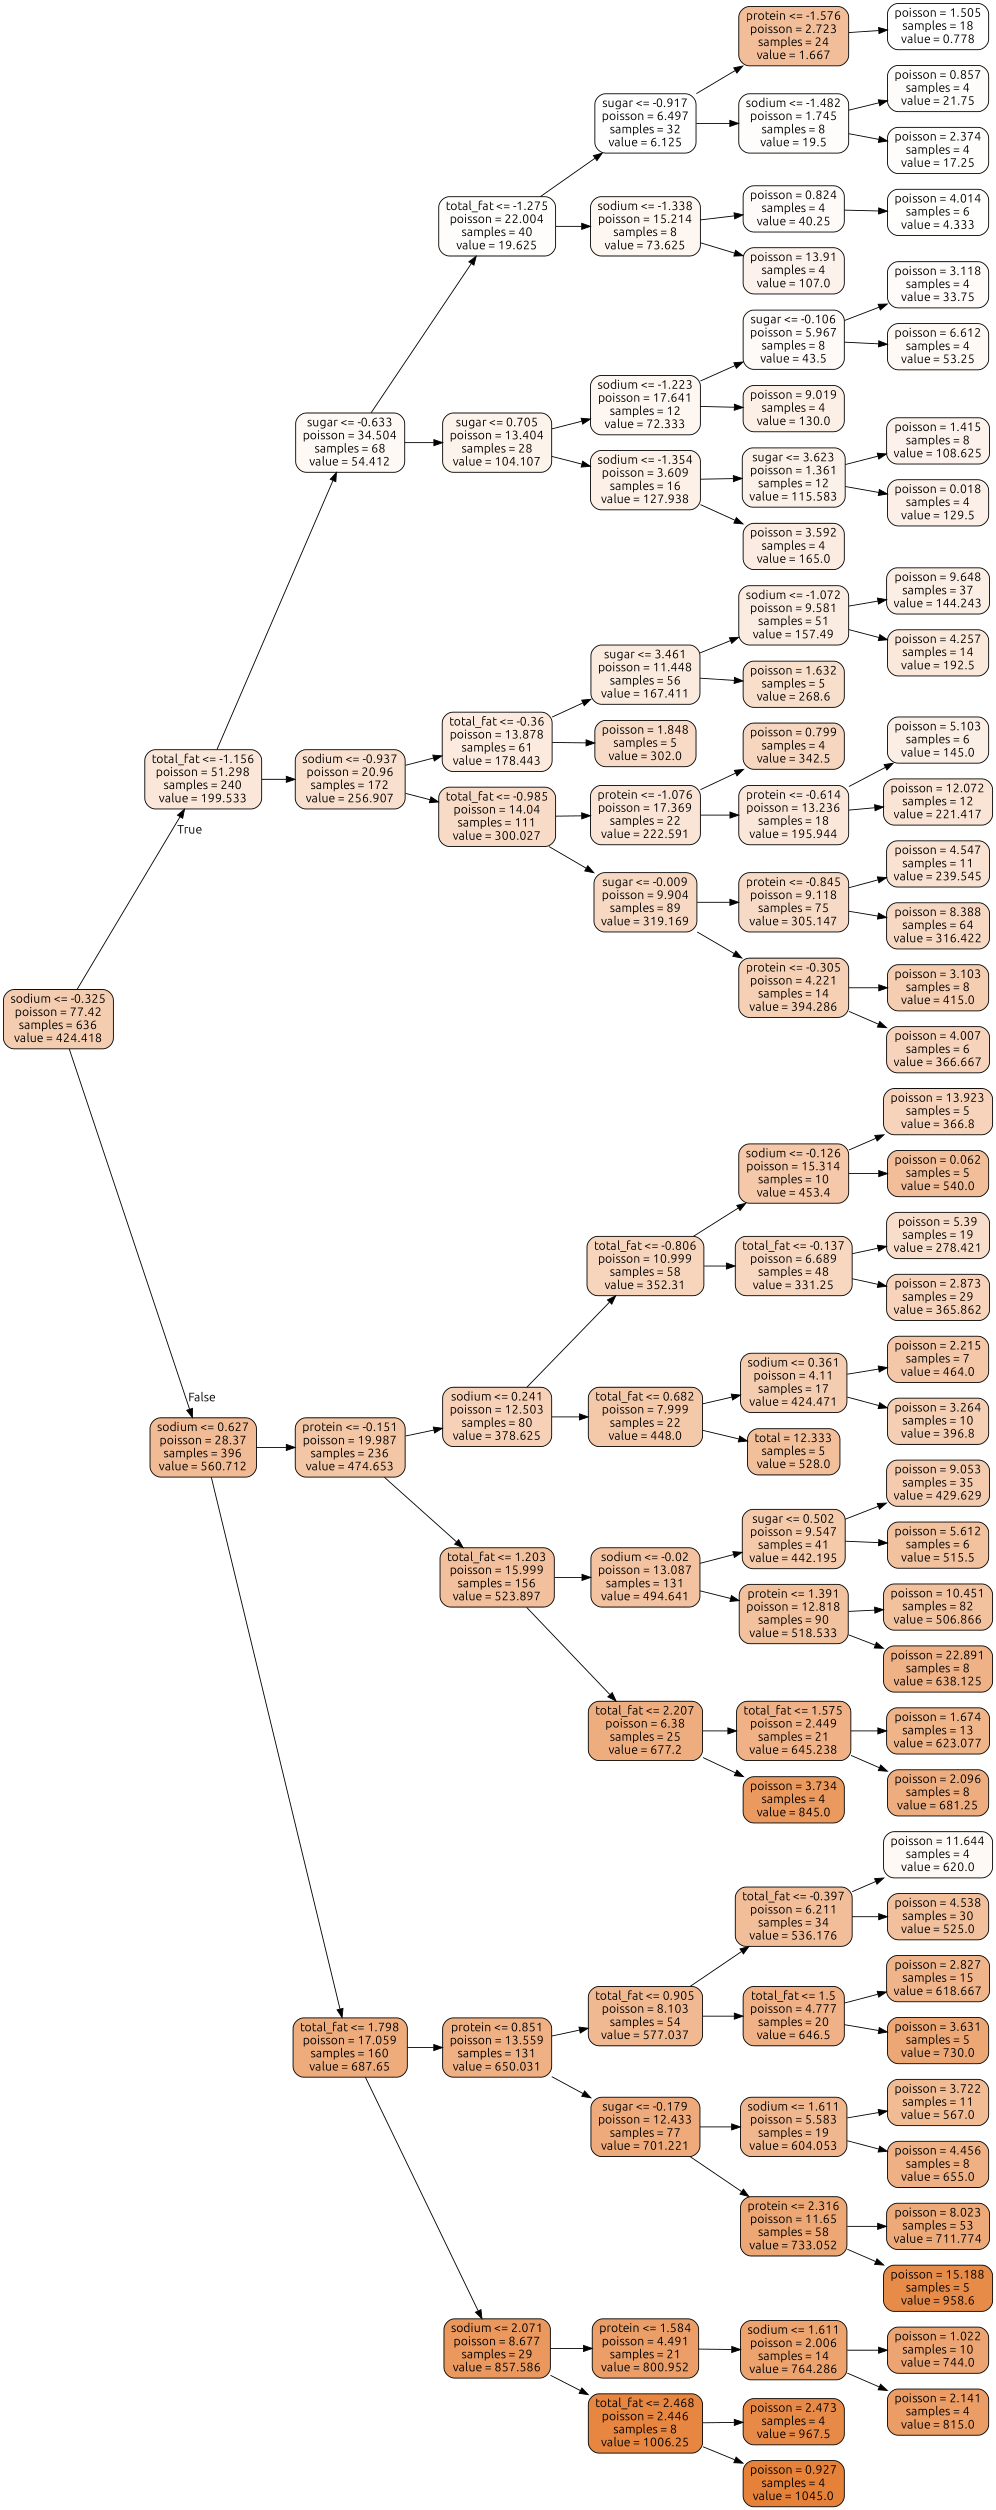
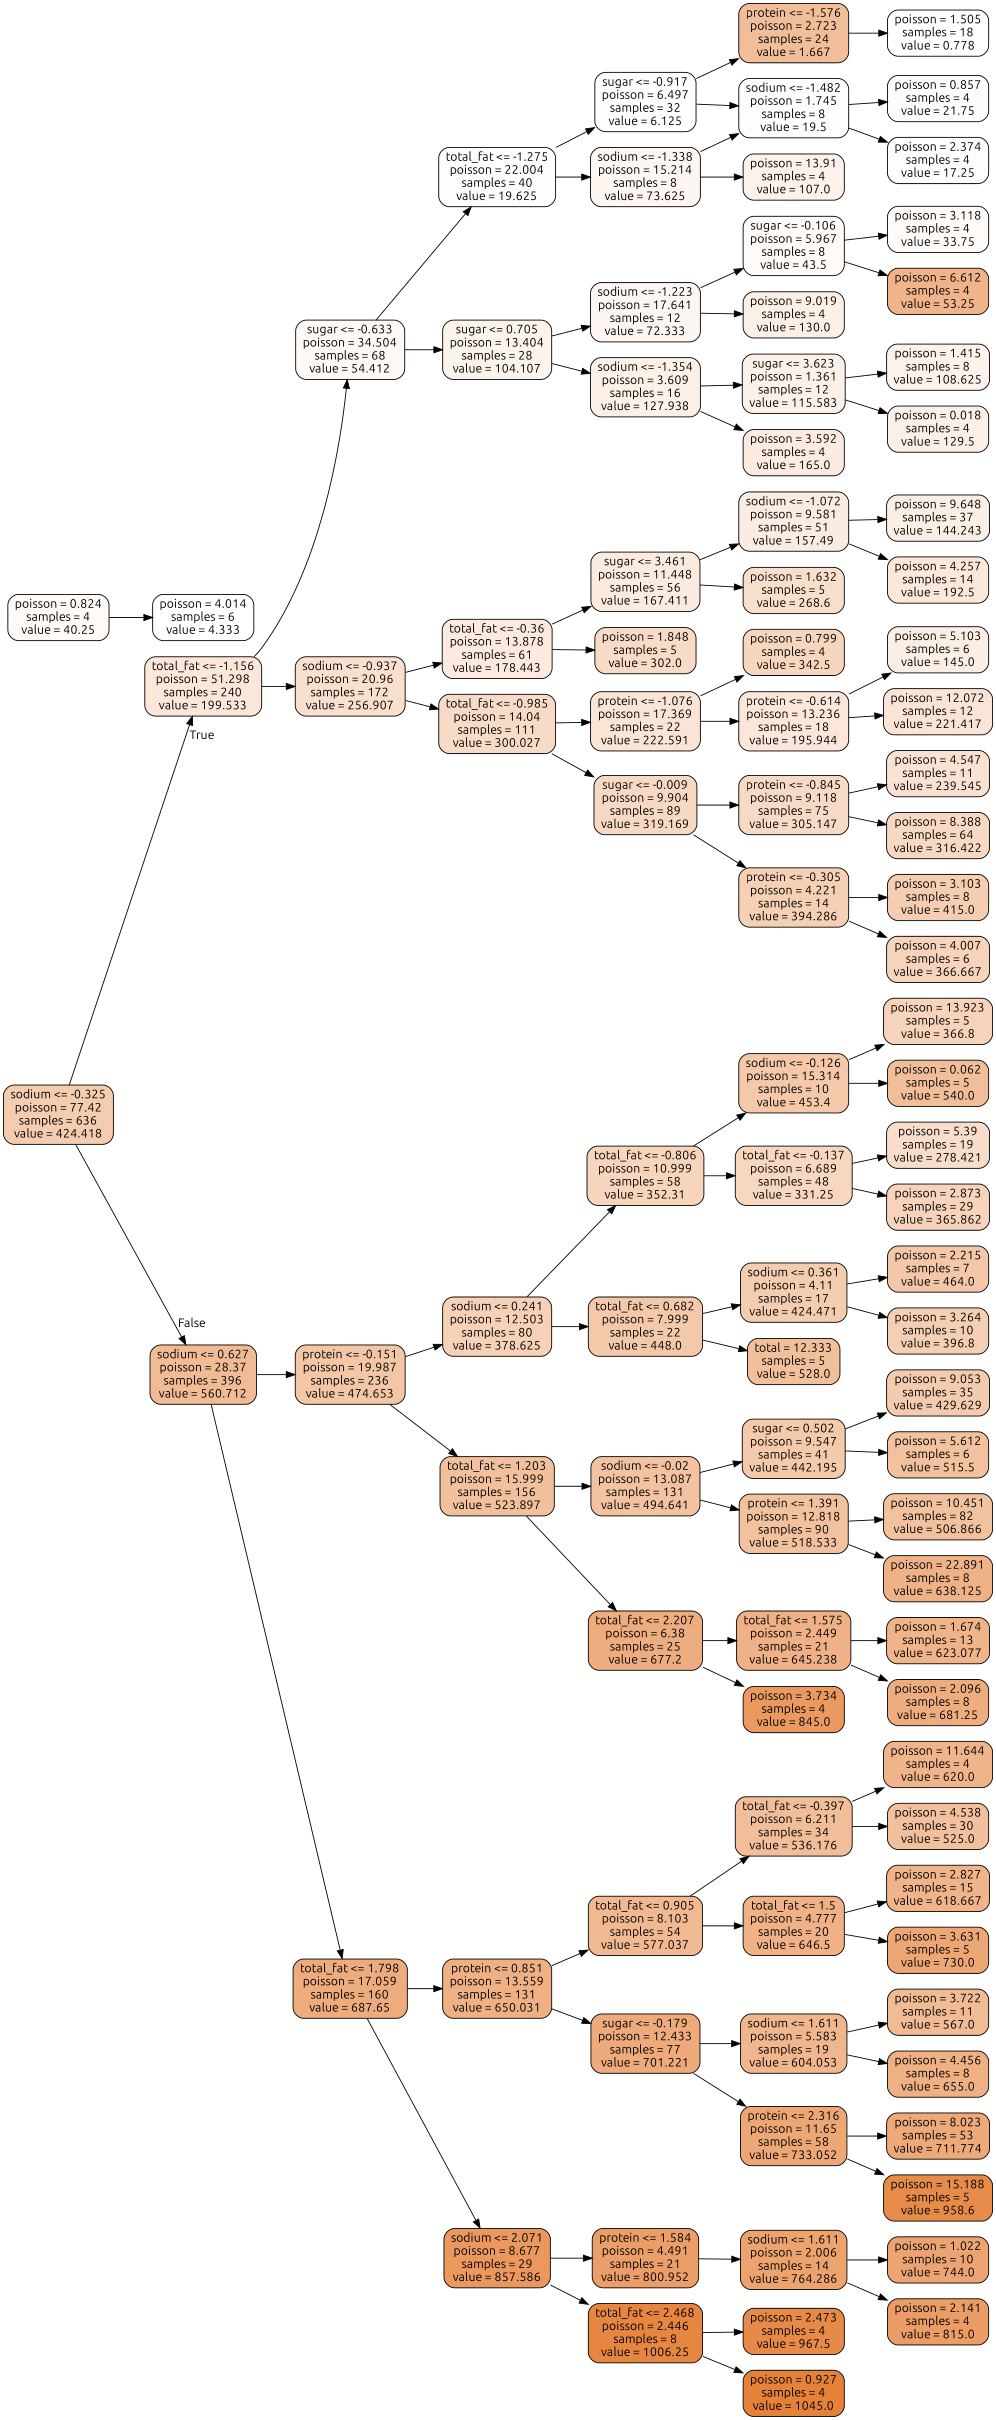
edge "sodium <= -1.338 poisson = 15.214 samples = 8 value = 73.625" -> "poisson = 0.824 samples = 4 value = 40.25": now "sodium <= -1.338 poisson = 15.214 samples = 8 value = 73.625" -> "sodium <= -1.482 poisson = 1.745 samples = 8 value = 19.5"
node "poisson = 6.612 samples = 4 value = 53.25": fillcolor #fef9f5 -> #f0b48a
node "poisson = 11.644 samples = 4 value = 620.0": fillcolor #fef9f5 -> #f0b48a
